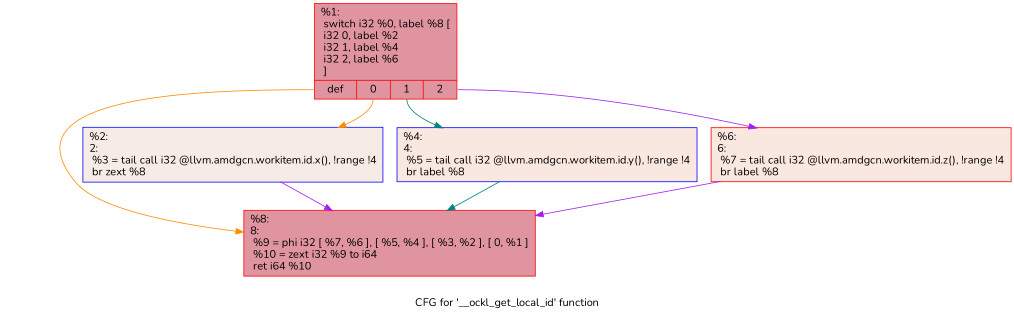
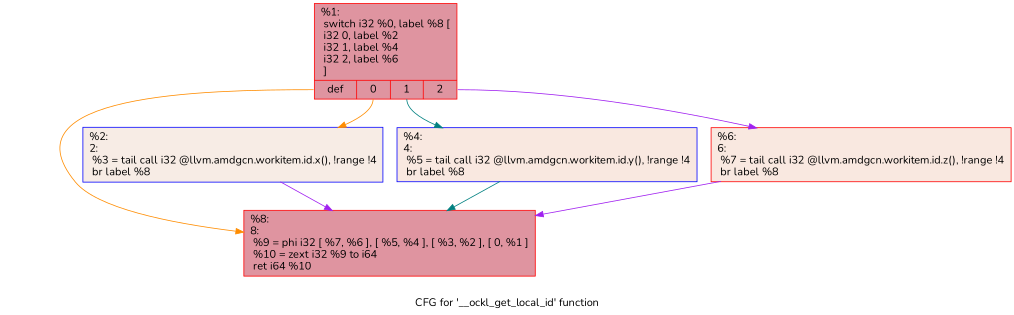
node "%2:": text "br zext %8" -> "br label %8"
